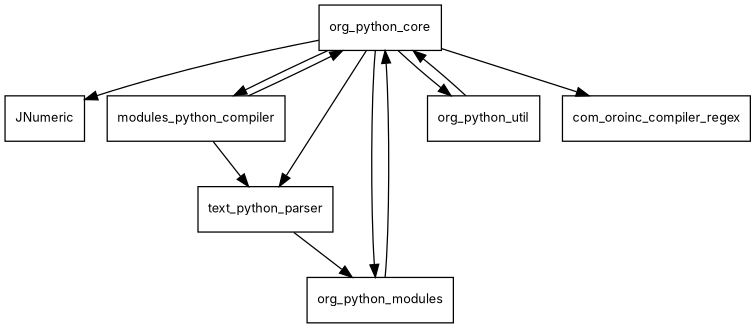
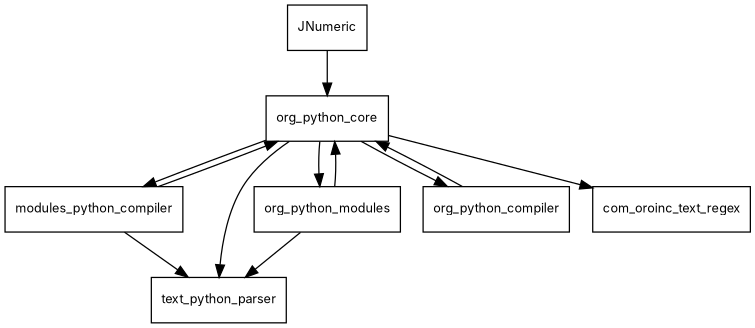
edge "org_python_core" -> "JNumeric": reversed
node "org_python_util": label "org_python_util" -> "org_python_compiler"
node "com_oroinc_compiler_regex": label "com_oroinc_compiler_regex" -> "com_oroinc_text_regex"
edge "text_python_parser" -> "org_python_modules": reversed
